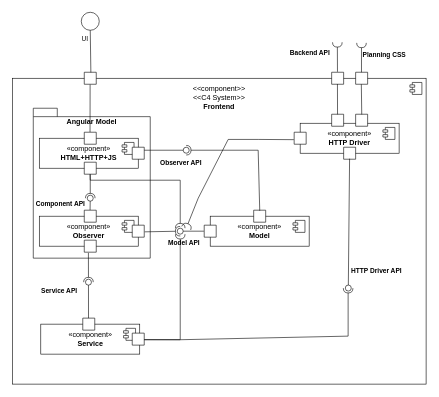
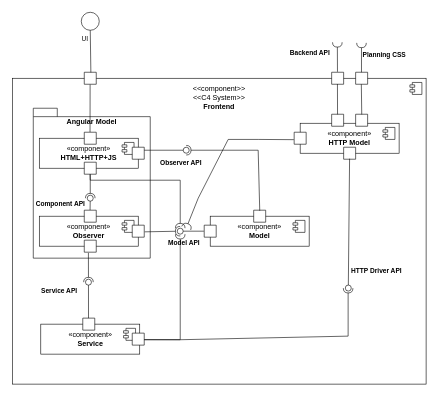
node "«component» HTTP Driver": label "«component» HTTP Driver" -> "«component» HTTP Model"
